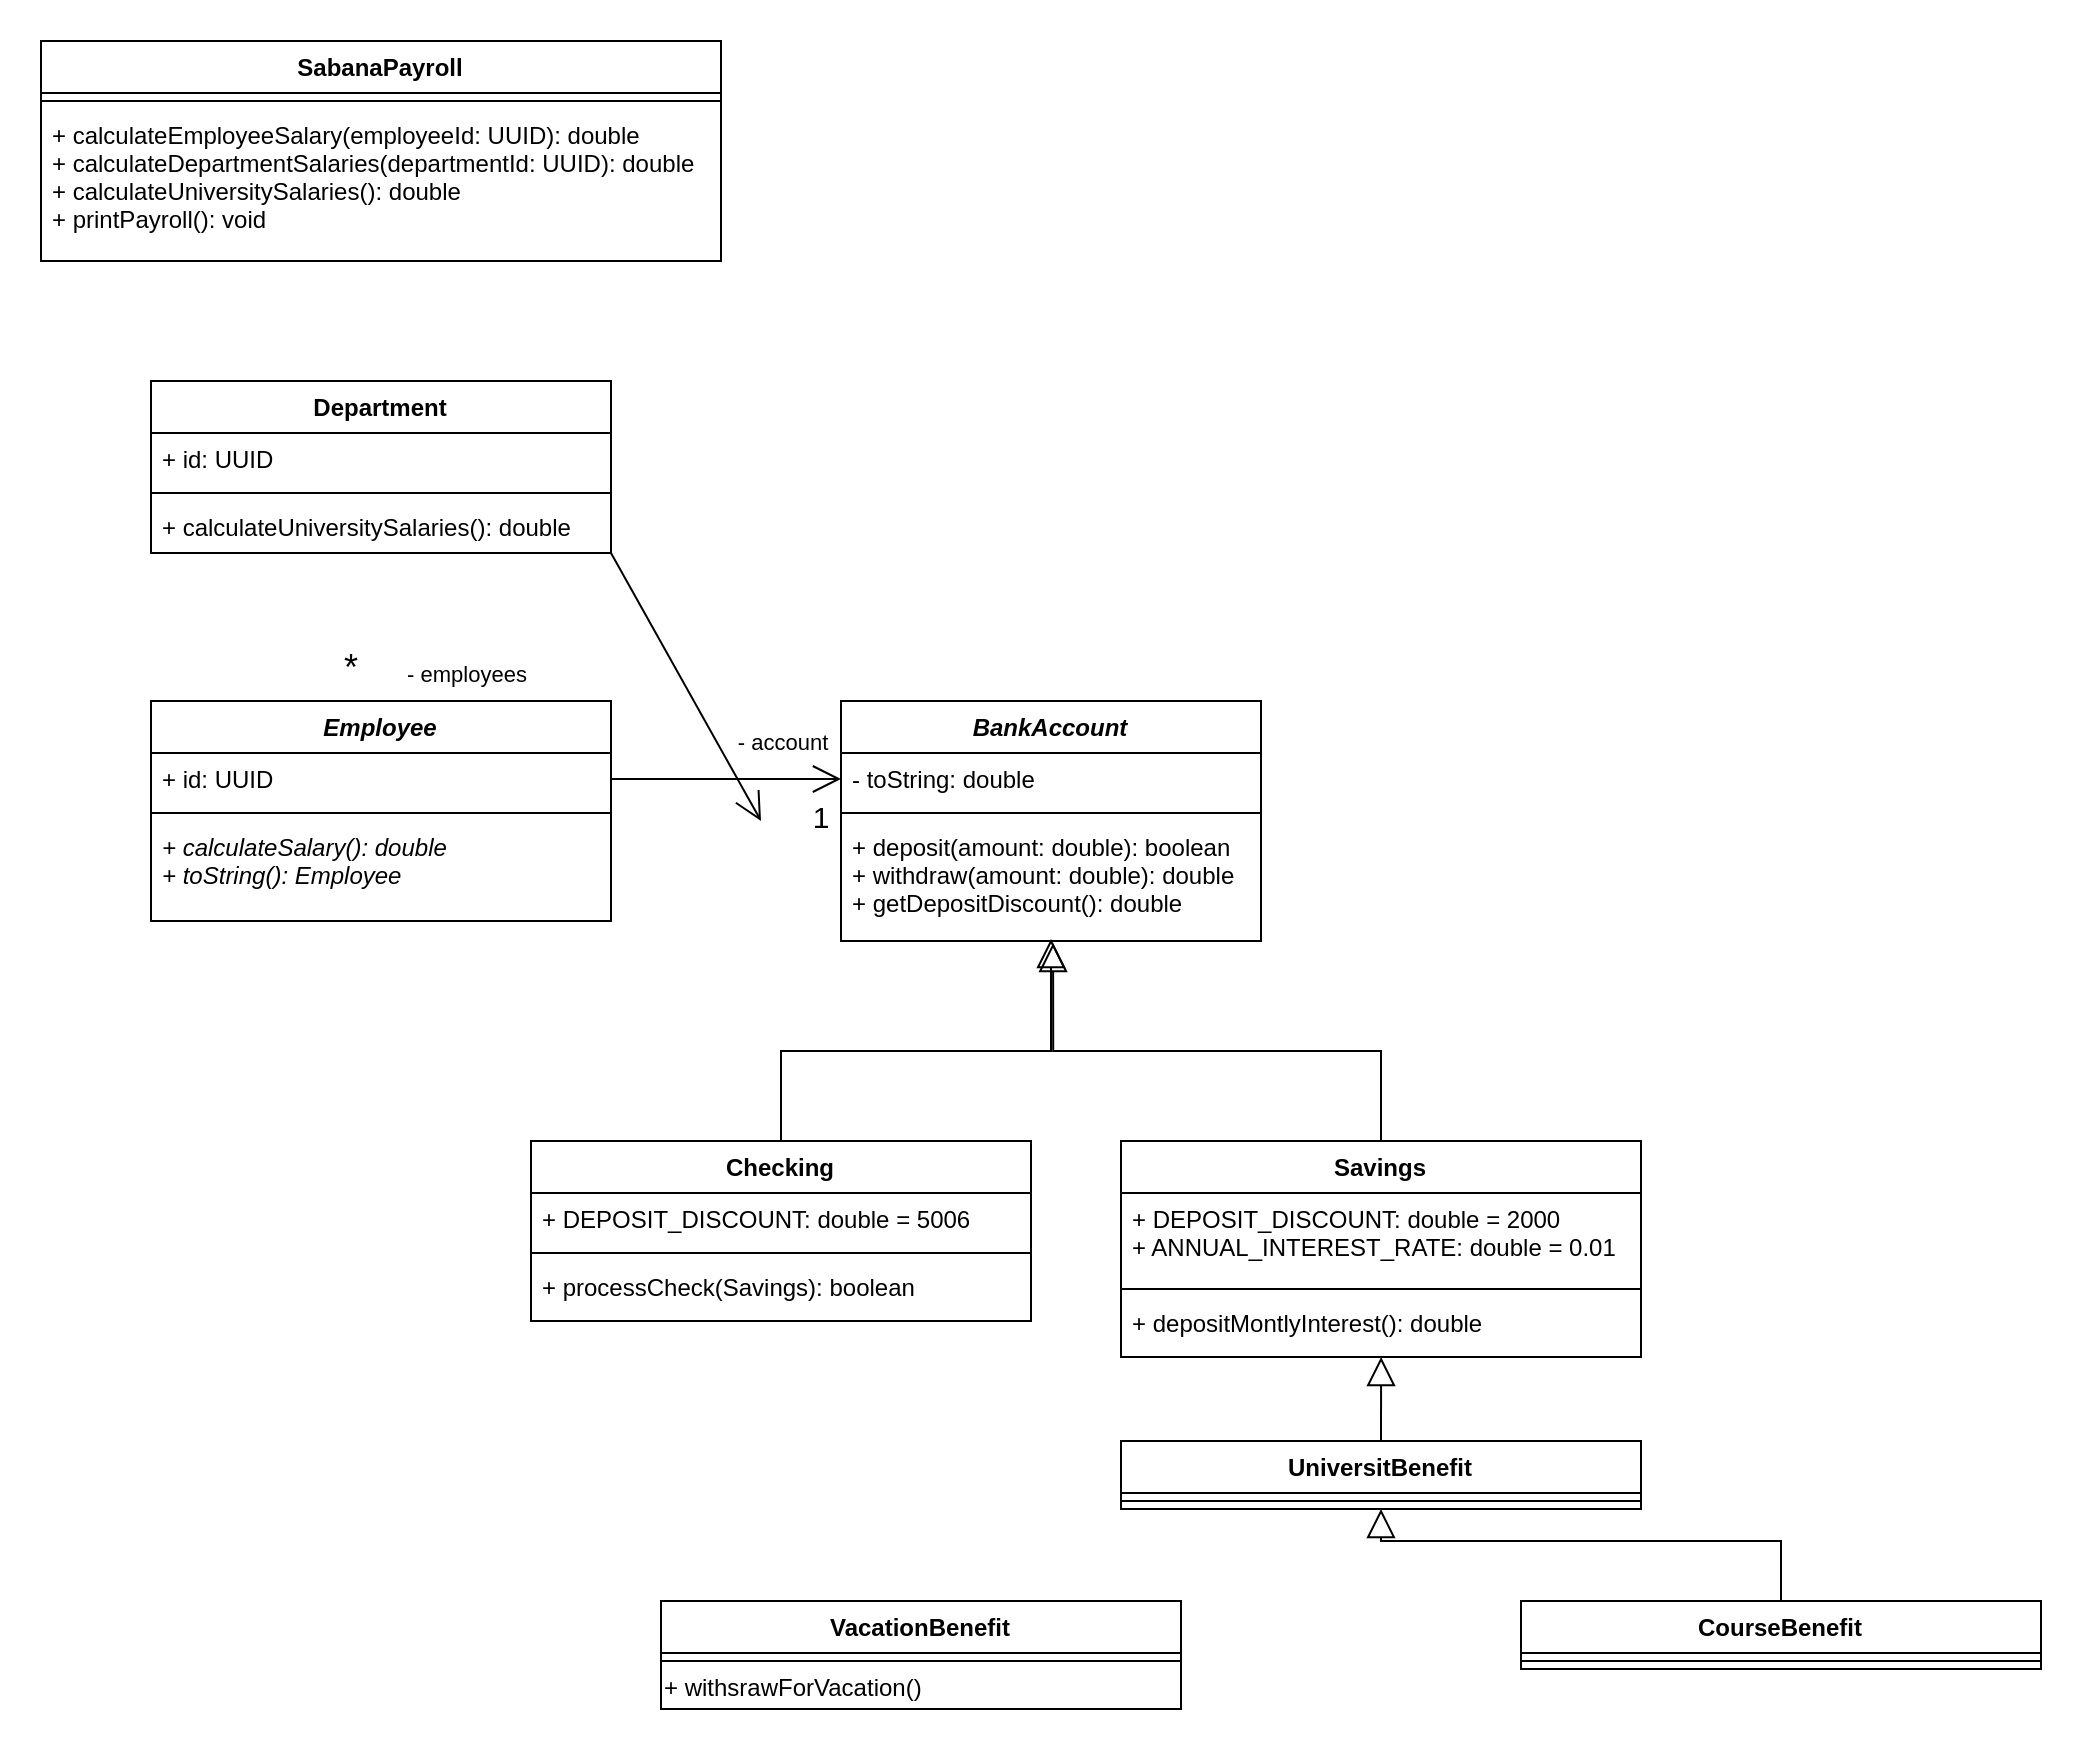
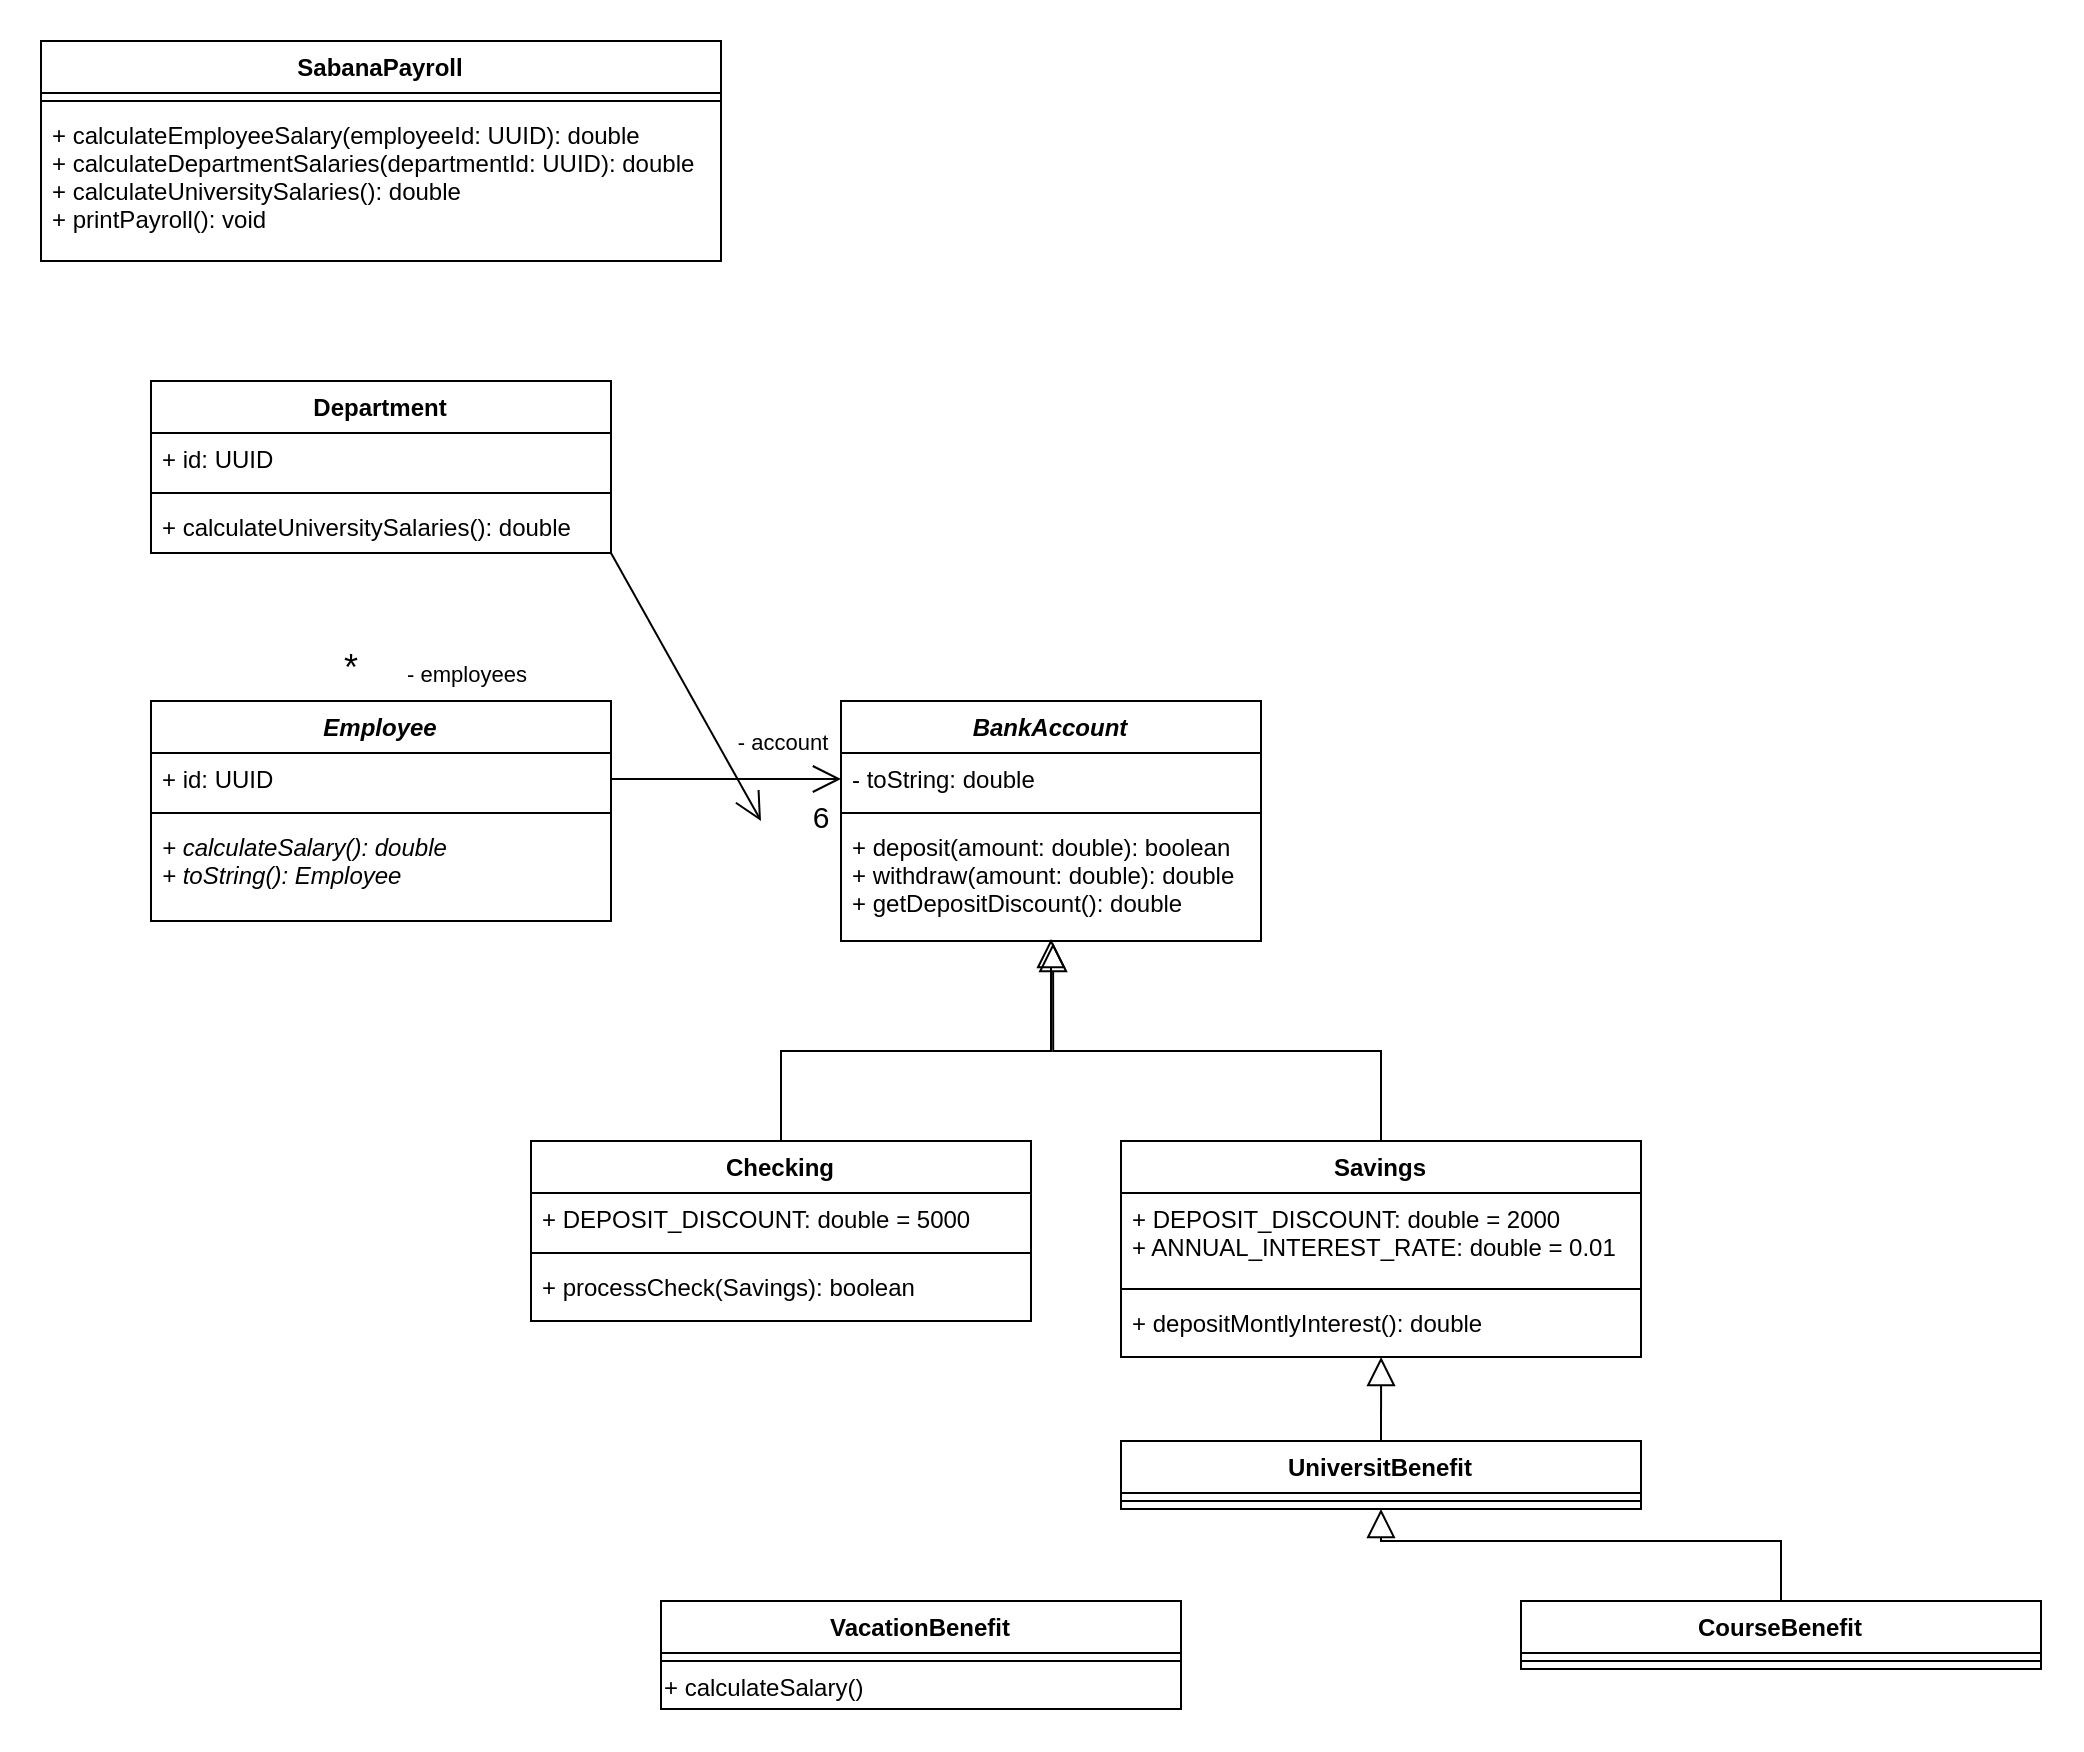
node "1": label "1" -> "6"
node "+ DEPOSIT_DISCOUNT: double = 5006": label "+ DEPOSIT_DISCOUNT: double = 5006" -> "+ DEPOSIT_DISCOUNT: double = 5000"
node "+ withsrawForVacation()": label "+ withsrawForVacation()" -> "+ calculateSalary()"
